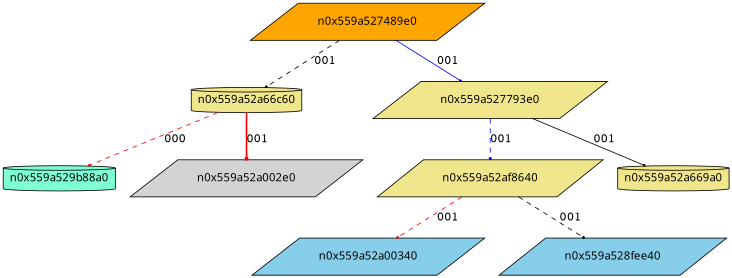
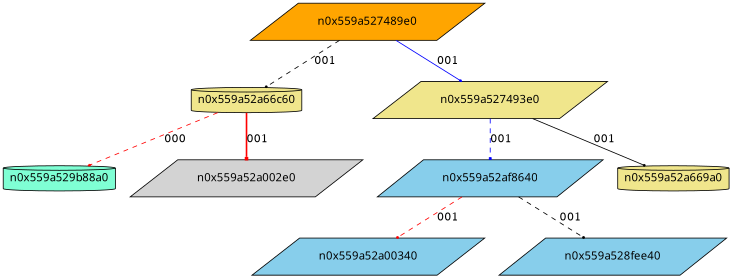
node "n0x559a527793e0": label "n0x559a527793e0" -> "n0x559a527493e0"
node "n0x559a52af8640": fillcolor khaki -> skyblue
